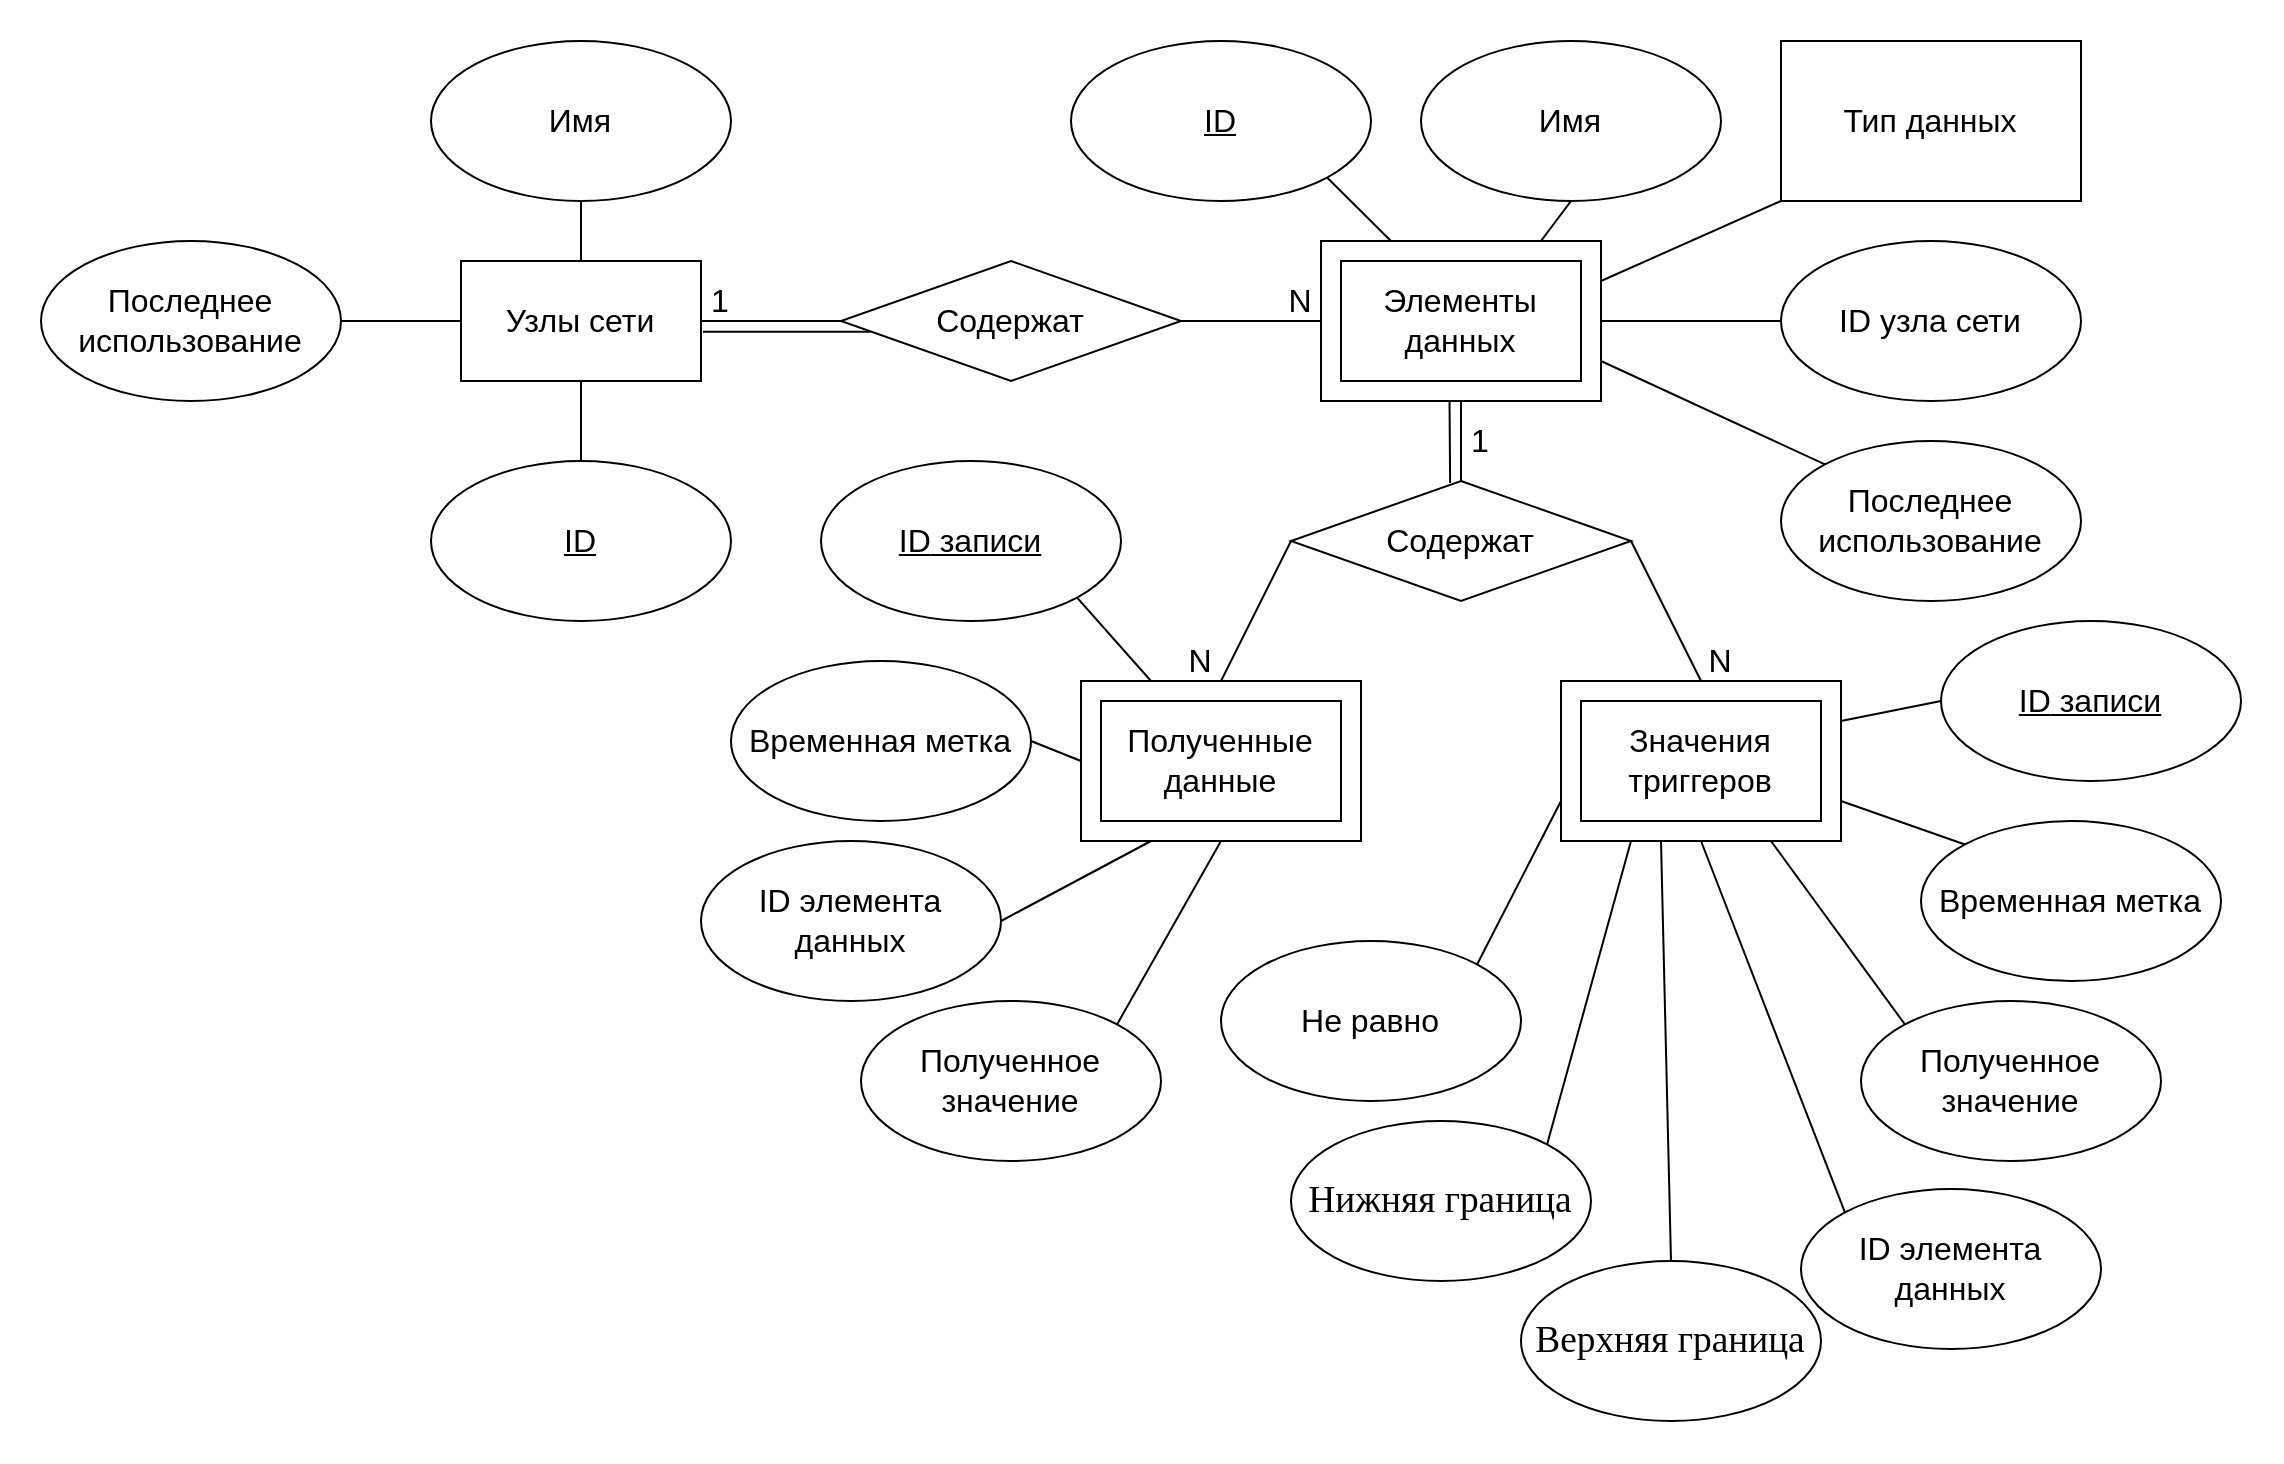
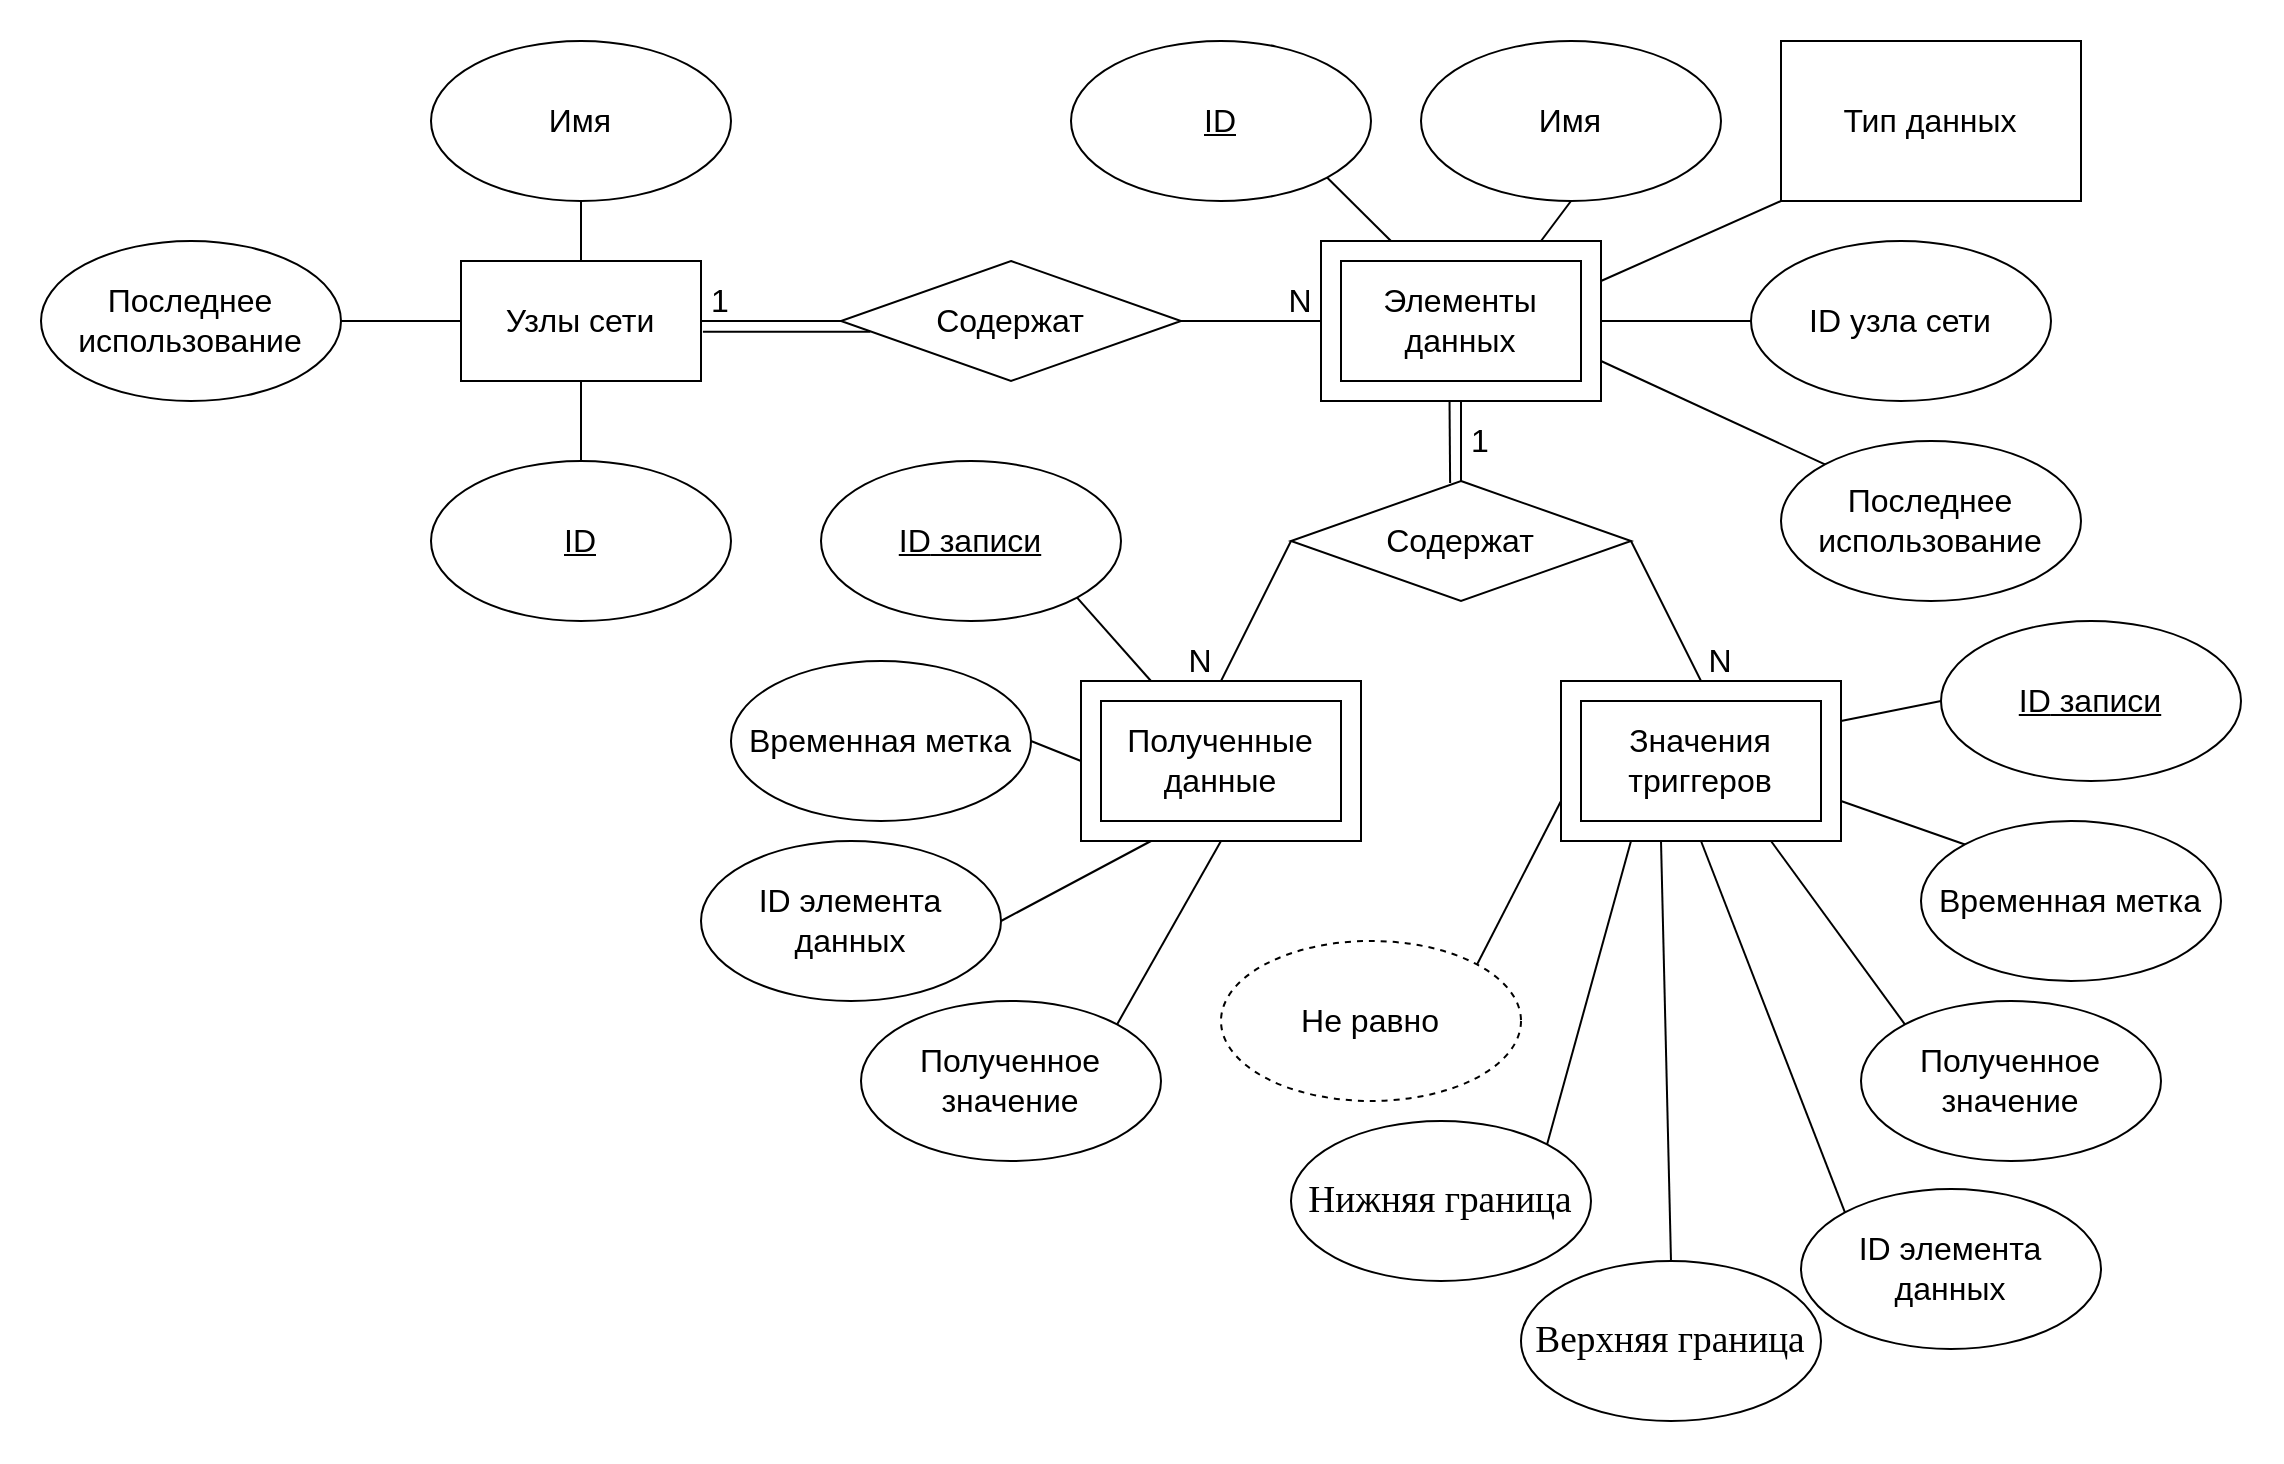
node "ID узла сети": moved (1931, 321) -> (1901, 321)
node "Не равно": style solid -> dashed
